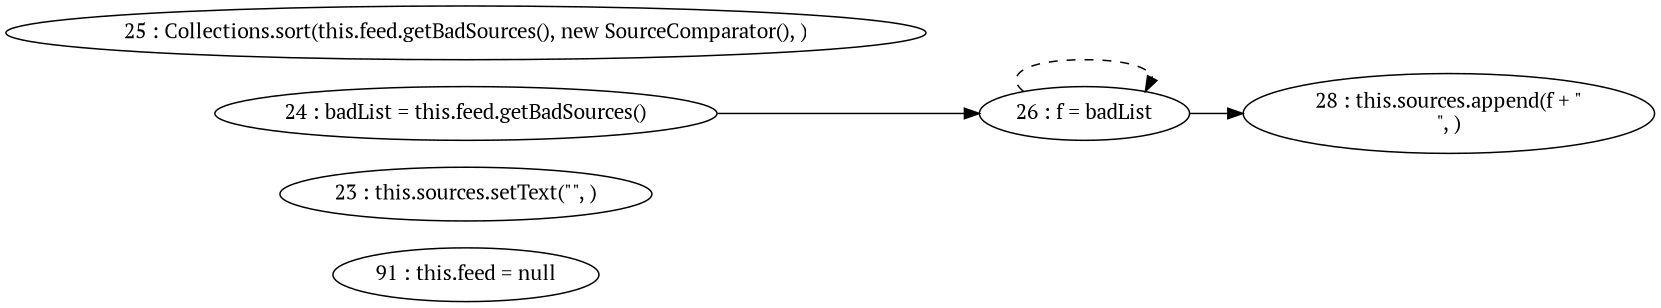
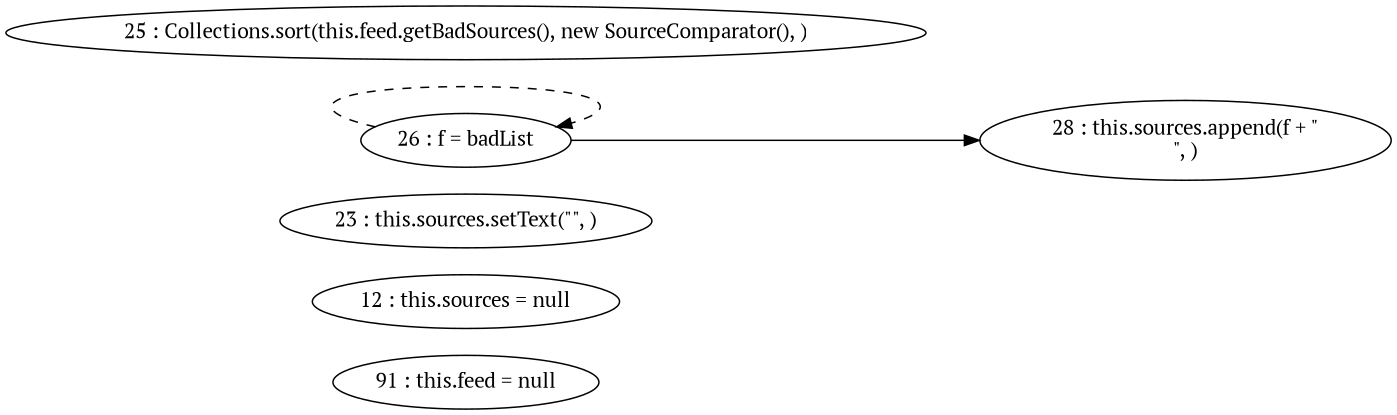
node "24 : badList = this.feed.getBadSources()": removed
node "12 : this.sources = null": added
